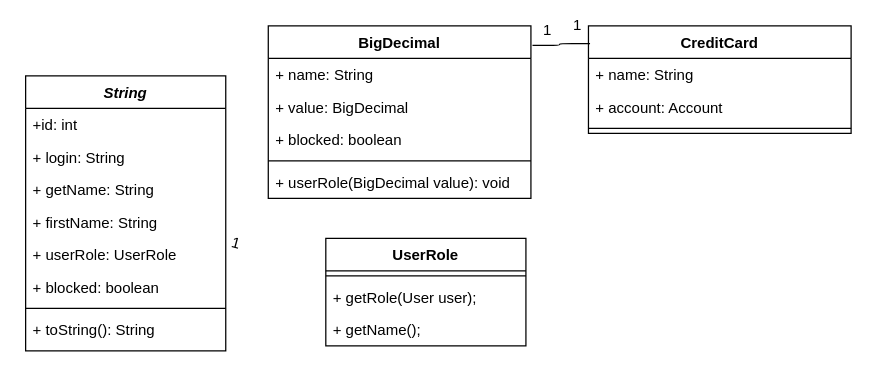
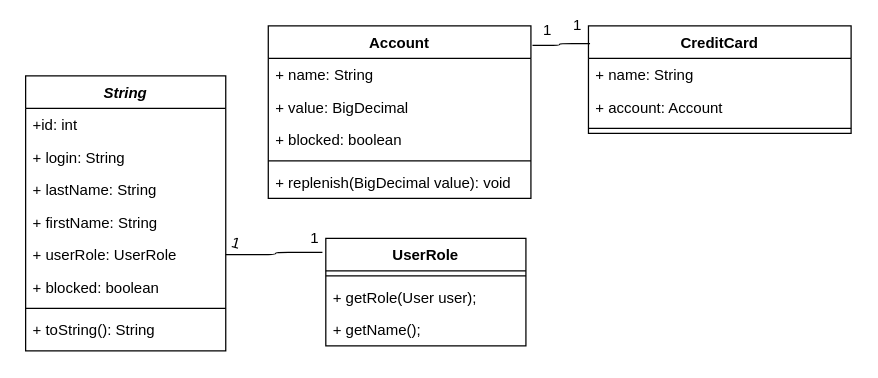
node "BigDecimal": label "BigDecimal" -> "Account"
node "+ userRole(BigDecimal value): void": label "+ userRole(BigDecimal value): void" -> "+ replenish(BigDecimal value): void"
node "+ getName: String": label "+ getName: String" -> "+ lastName: String"
edge "+ userRole: UserRole" -- "UserRole": added, label "1"
